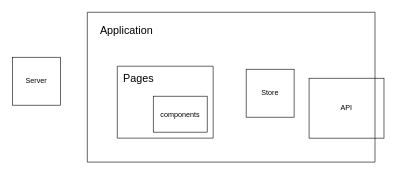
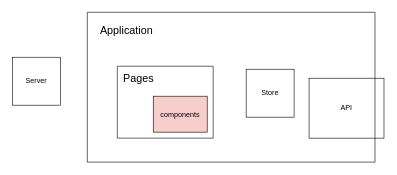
node "components": fillcolor #ffffff -> #f8cecc
